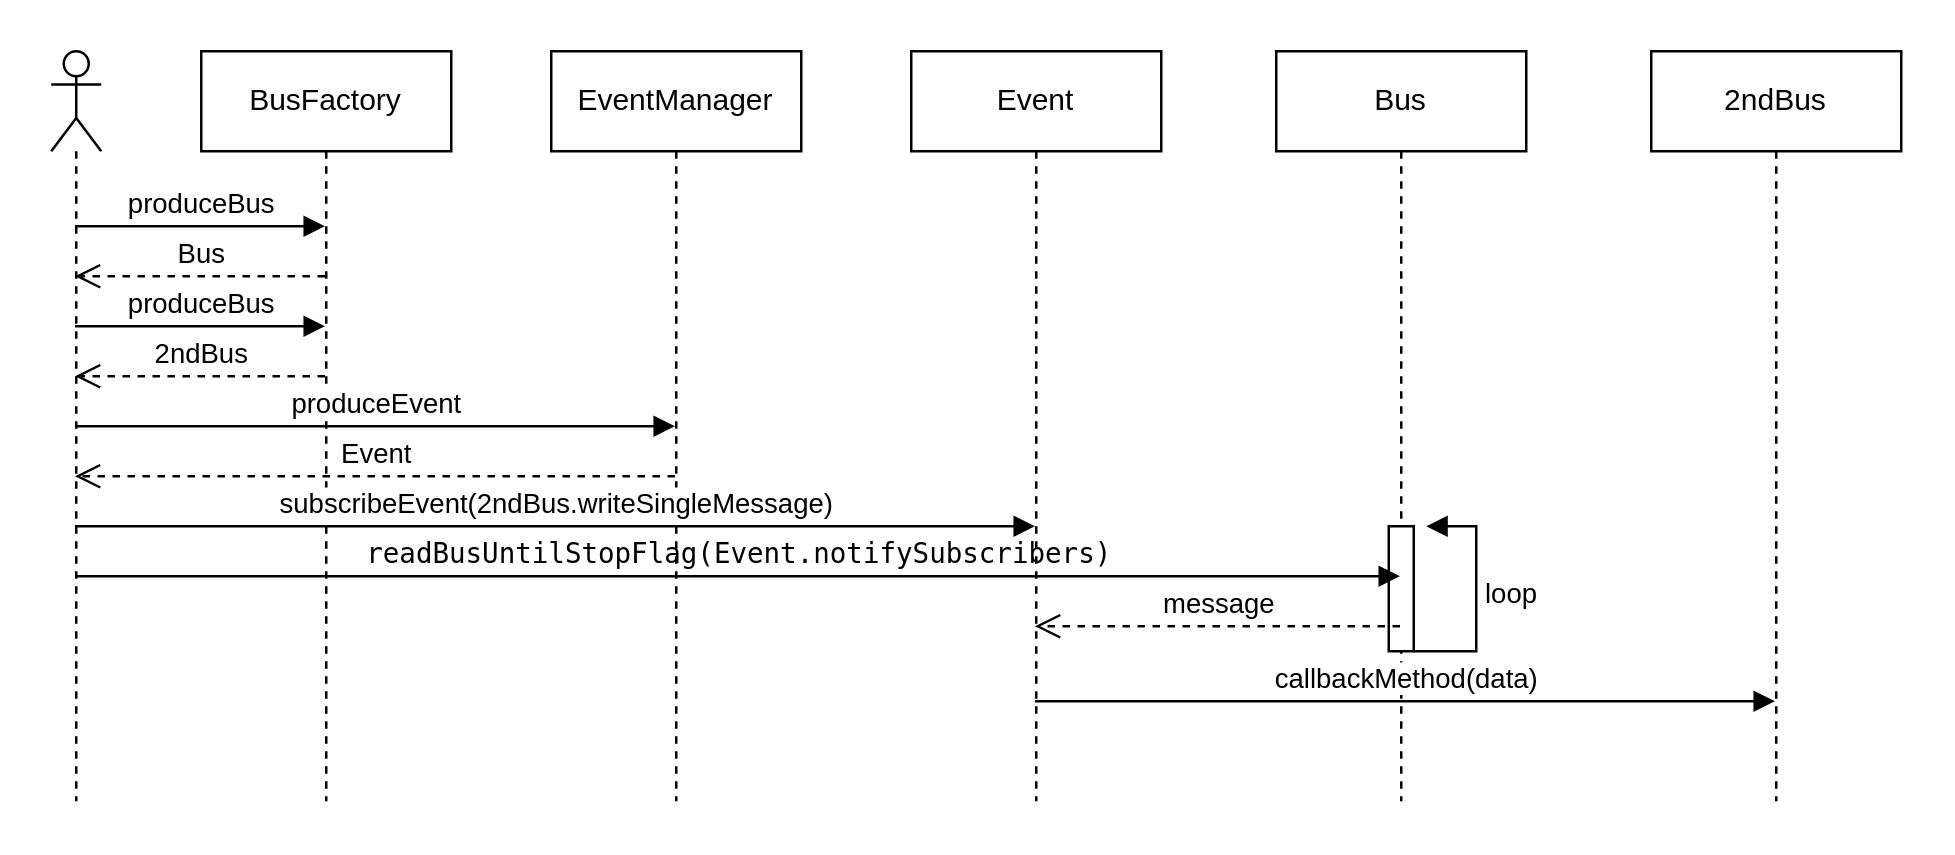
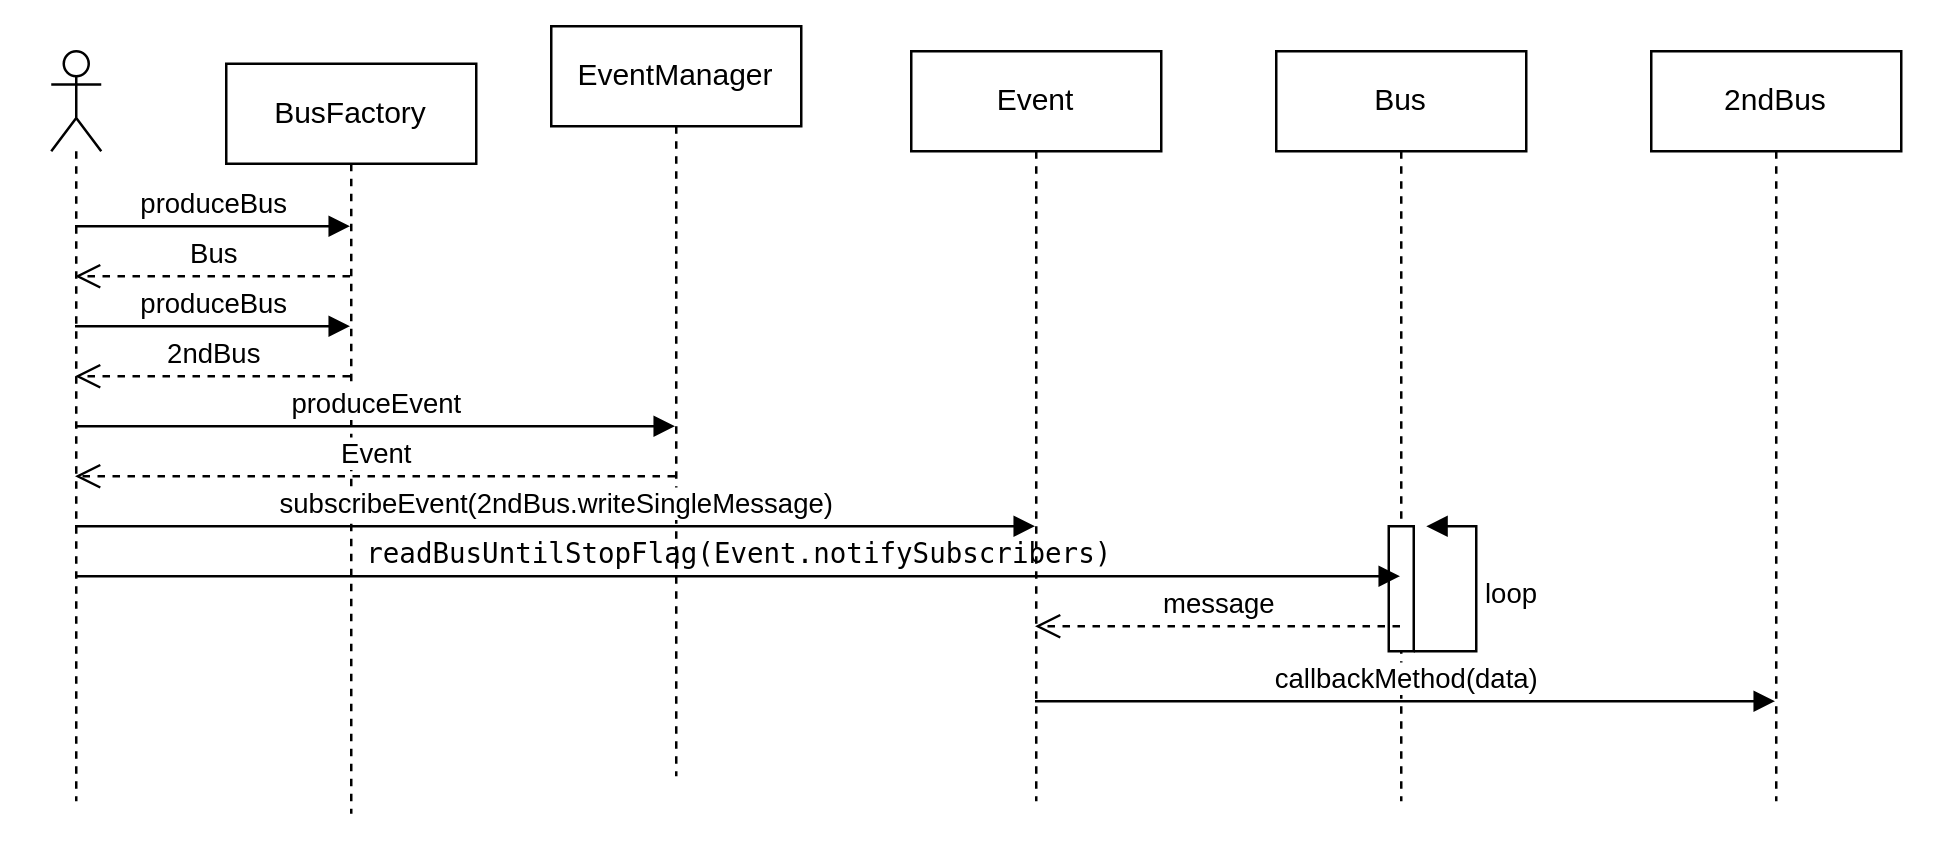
node "BusFactory": moved (326, 426) -> (351, 439)
node "EventManager": moved (676, 426) -> (676, 401)
